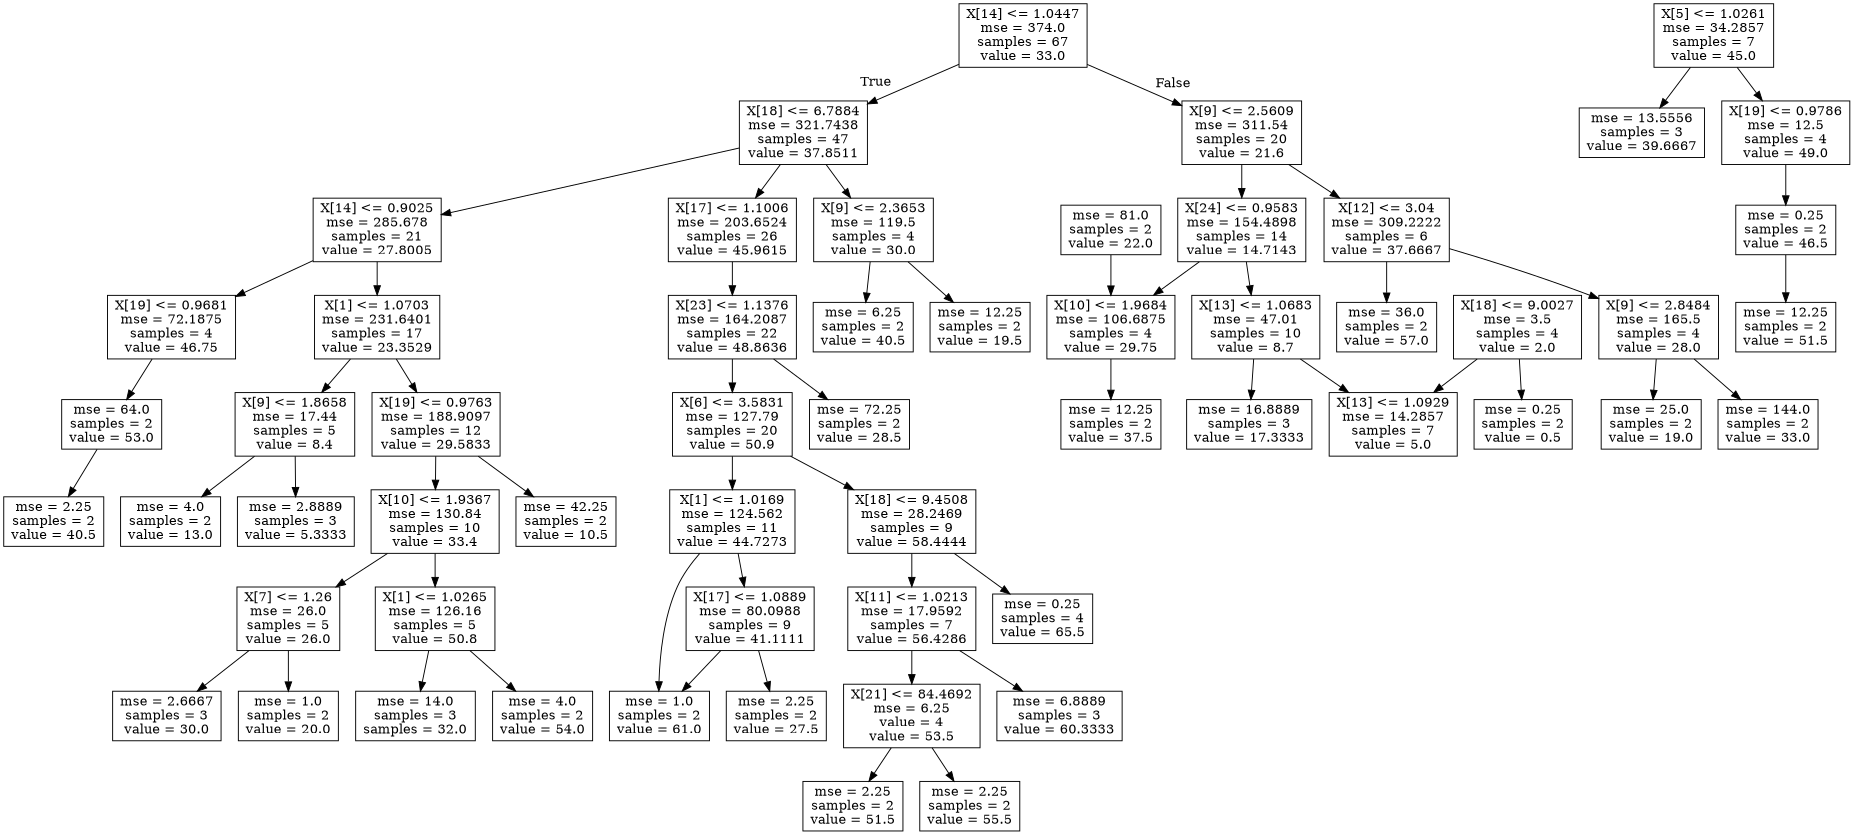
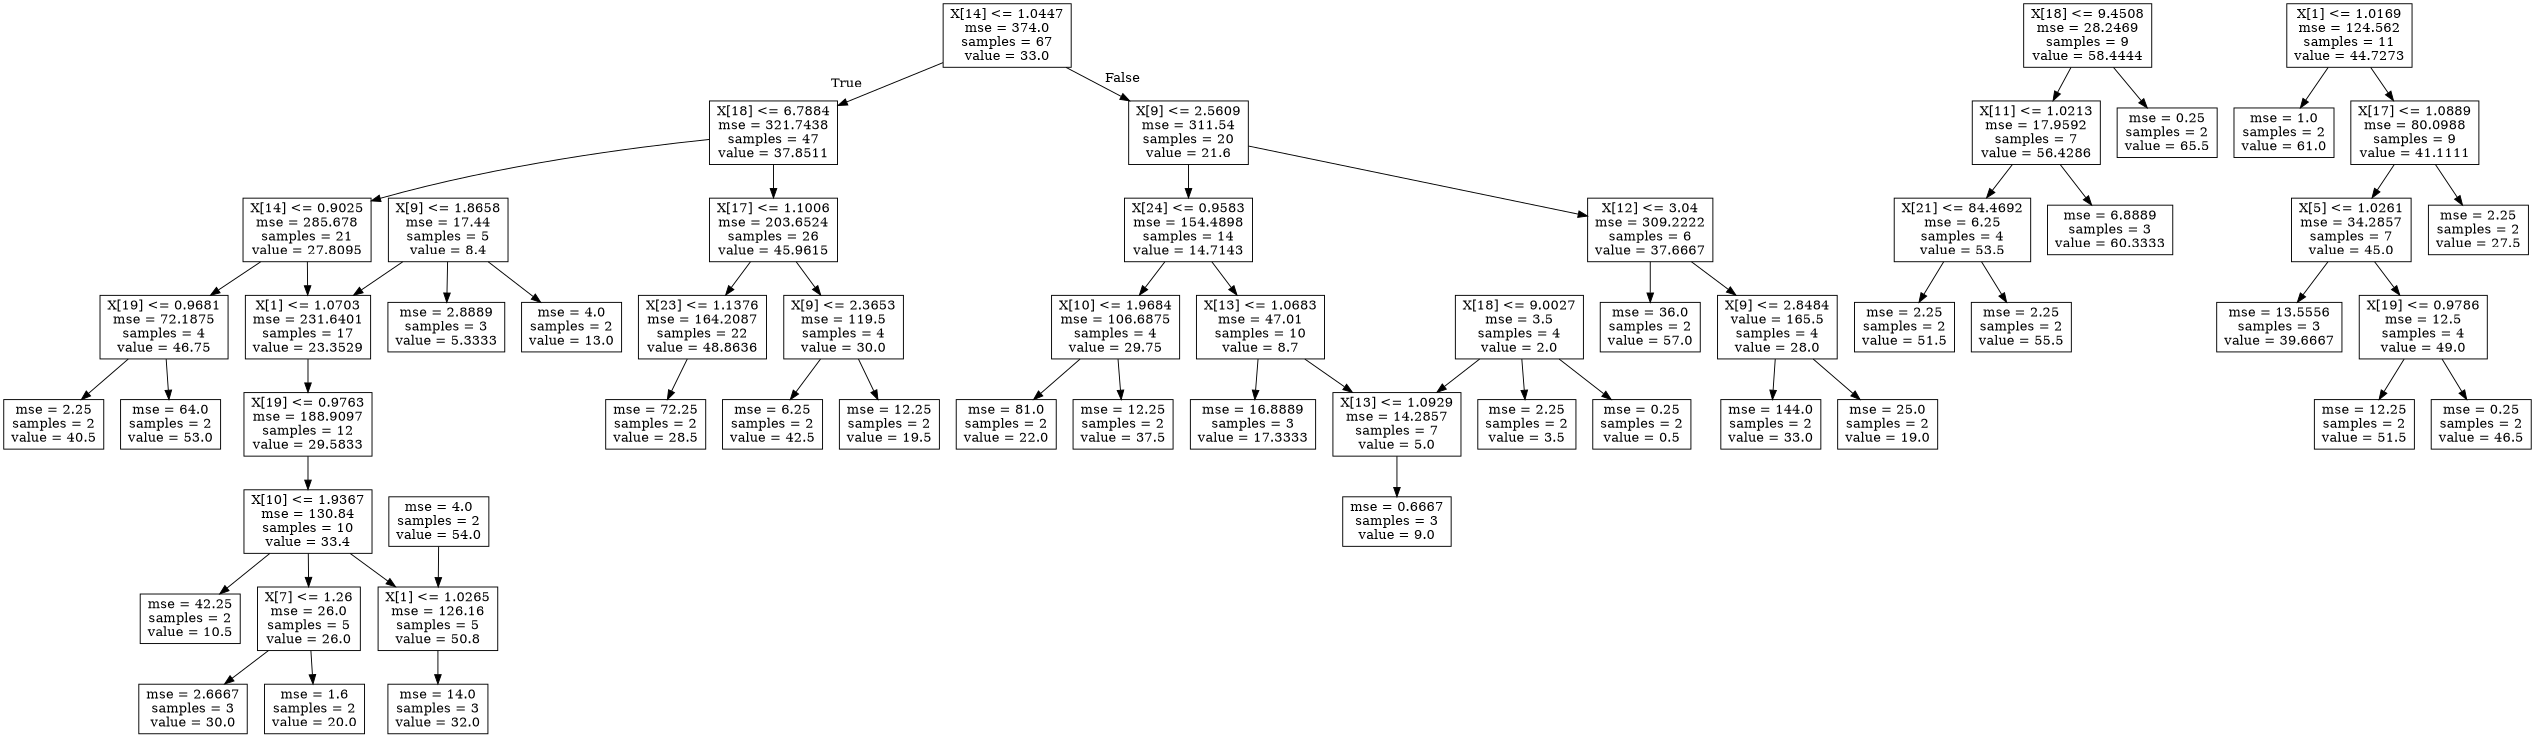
edge "X[18] <= 6.7884 mse = 321.7438 samples = 47 value = 37.8511" -> "X[9] <= 2.3653 mse = 119.5 samples = 4 value = 30.0": now "X[17] <= 1.1006 mse = 203.6524 samples = 26 value = 45.9615" -> "X[9] <= 2.3653 mse = 119.5 samples = 4 value = 30.0"
node "X[14] <= 0.9025 mse = 285.678 samples = 21 value = 27.8005": label "X[14] <= 0.9025 mse = 285.678 samples = 21 value = 27.8005" -> "X[14] <= 0.9025 mse = 285.678 samples = 21 value = 27.8095"
edge "mse = 81.0 samples = 2 value = 22.0" -> "X[10] <= 1.9684 mse = 106.6875 samples = 4 value = 29.75": reversed
edge "mse = 0.25 samples = 2 value = 46.5" -> "mse = 12.25 samples = 2 value = 51.5": now "X[19] <= 0.9786 mse = 12.5 samples = 4 value = 49.0" -> "mse = 12.25 samples = 2 value = 51.5"
node "mse = 6.25 samples = 2 value = 40.5": label "mse = 6.25 samples = 2 value = 40.5" -> "mse = 6.25 samples = 2 value = 42.5"
node "X[9] <= 2.8484 mse = 165.5 samples = 4 value = 28.0": label "X[9] <= 2.8484 mse = 165.5 samples = 4 value = 28.0" -> "X[9] <= 2.8484 value = 165.5 samples = 4 value = 28.0"
edge "X[1] <= 1.0703 mse = 231.6401 samples = 17 value = 23.3529" -> "X[9] <= 1.8658 mse = 17.44 samples = 5 value = 8.4": reversed
node "X[6] <= 3.5831 mse = 127.79 samples = 20 value = 50.9": removed
node "mse = 2.25 samples = 2 value = 3.5": added
edge "mse = 64.0 samples = 2 value = 53.0" -> "mse = 2.25 samples = 2 value = 40.5": now "X[19] <= 0.9681 mse = 72.1875 samples = 4 value = 46.75" -> "mse = 2.25 samples = 2 value = 40.5"
edge "X[19] <= 0.9763 mse = 188.9097 samples = 12 value = 29.5833" -> "mse = 42.25 samples = 2 value = 10.5": now "X[10] <= 1.9367 mse = 130.84 samples = 10 value = 33.4" -> "mse = 42.25 samples = 2 value = 10.5"
node "mse = 0.6667 samples = 3 value = 9.0": added
node "mse = 0.25 samples = 4 value = 65.5": label "mse = 0.25 samples = 4 value = 65.5" -> "mse = 0.25 samples = 2 value = 65.5"
edge "X[1] <= 1.0265 mse = 126.16 samples = 5 value = 50.8" -> "mse = 4.0 samples = 2 value = 54.0": reversed
edge "X[17] <= 1.0889 mse = 80.0988 samples = 9 value = 41.1111" -> "mse = 1.0 samples = 2 value = 61.0": now "X[17] <= 1.0889 mse = 80.0988 samples = 9 value = 41.1111" -> "X[5] <= 1.0261 mse = 34.2857 samples = 7 value = 45.0"
node "mse = 1.0 samples = 2 value = 20.0": label "mse = 1.0 samples = 2 value = 20.0" -> "mse = 1.6 samples = 2 value = 20.0"
node "mse = 14.0 samples = 3 samples = 32.0": label "mse = 14.0 samples = 3 samples = 32.0" -> "mse = 14.0 samples = 3 value = 32.0"
node "X[21] <= 84.4692 mse = 6.25 value = 4 value = 53.5": label "X[21] <= 84.4692 mse = 6.25 value = 4 value = 53.5" -> "X[21] <= 84.4692 mse = 6.25 samples = 4 value = 53.5"
